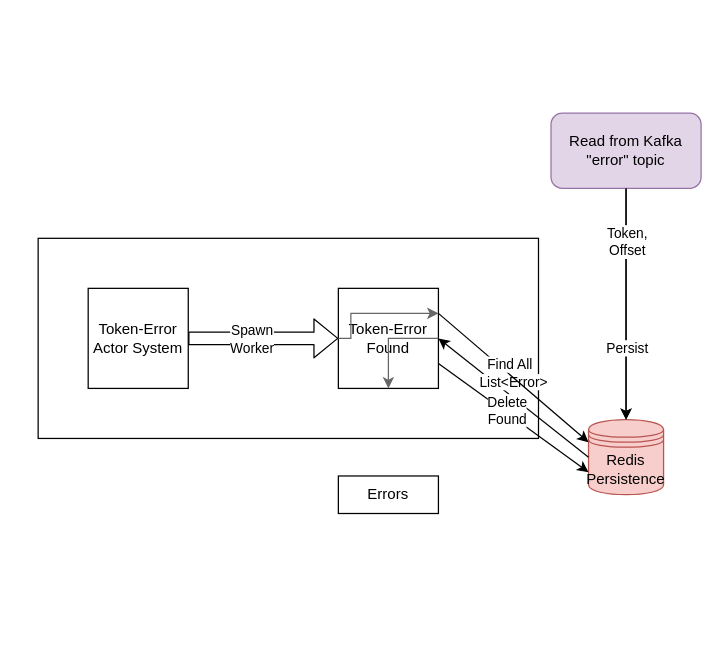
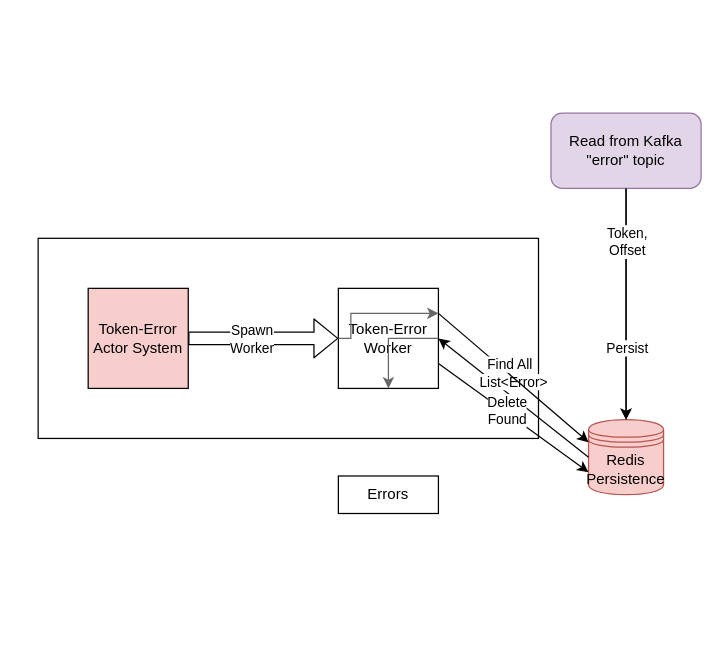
node "Token-Error Actor System": fillcolor #ffffff -> #f8cecc
node "Token-Error Found": label "Token-Error Found" -> "Token-Error Worker"
